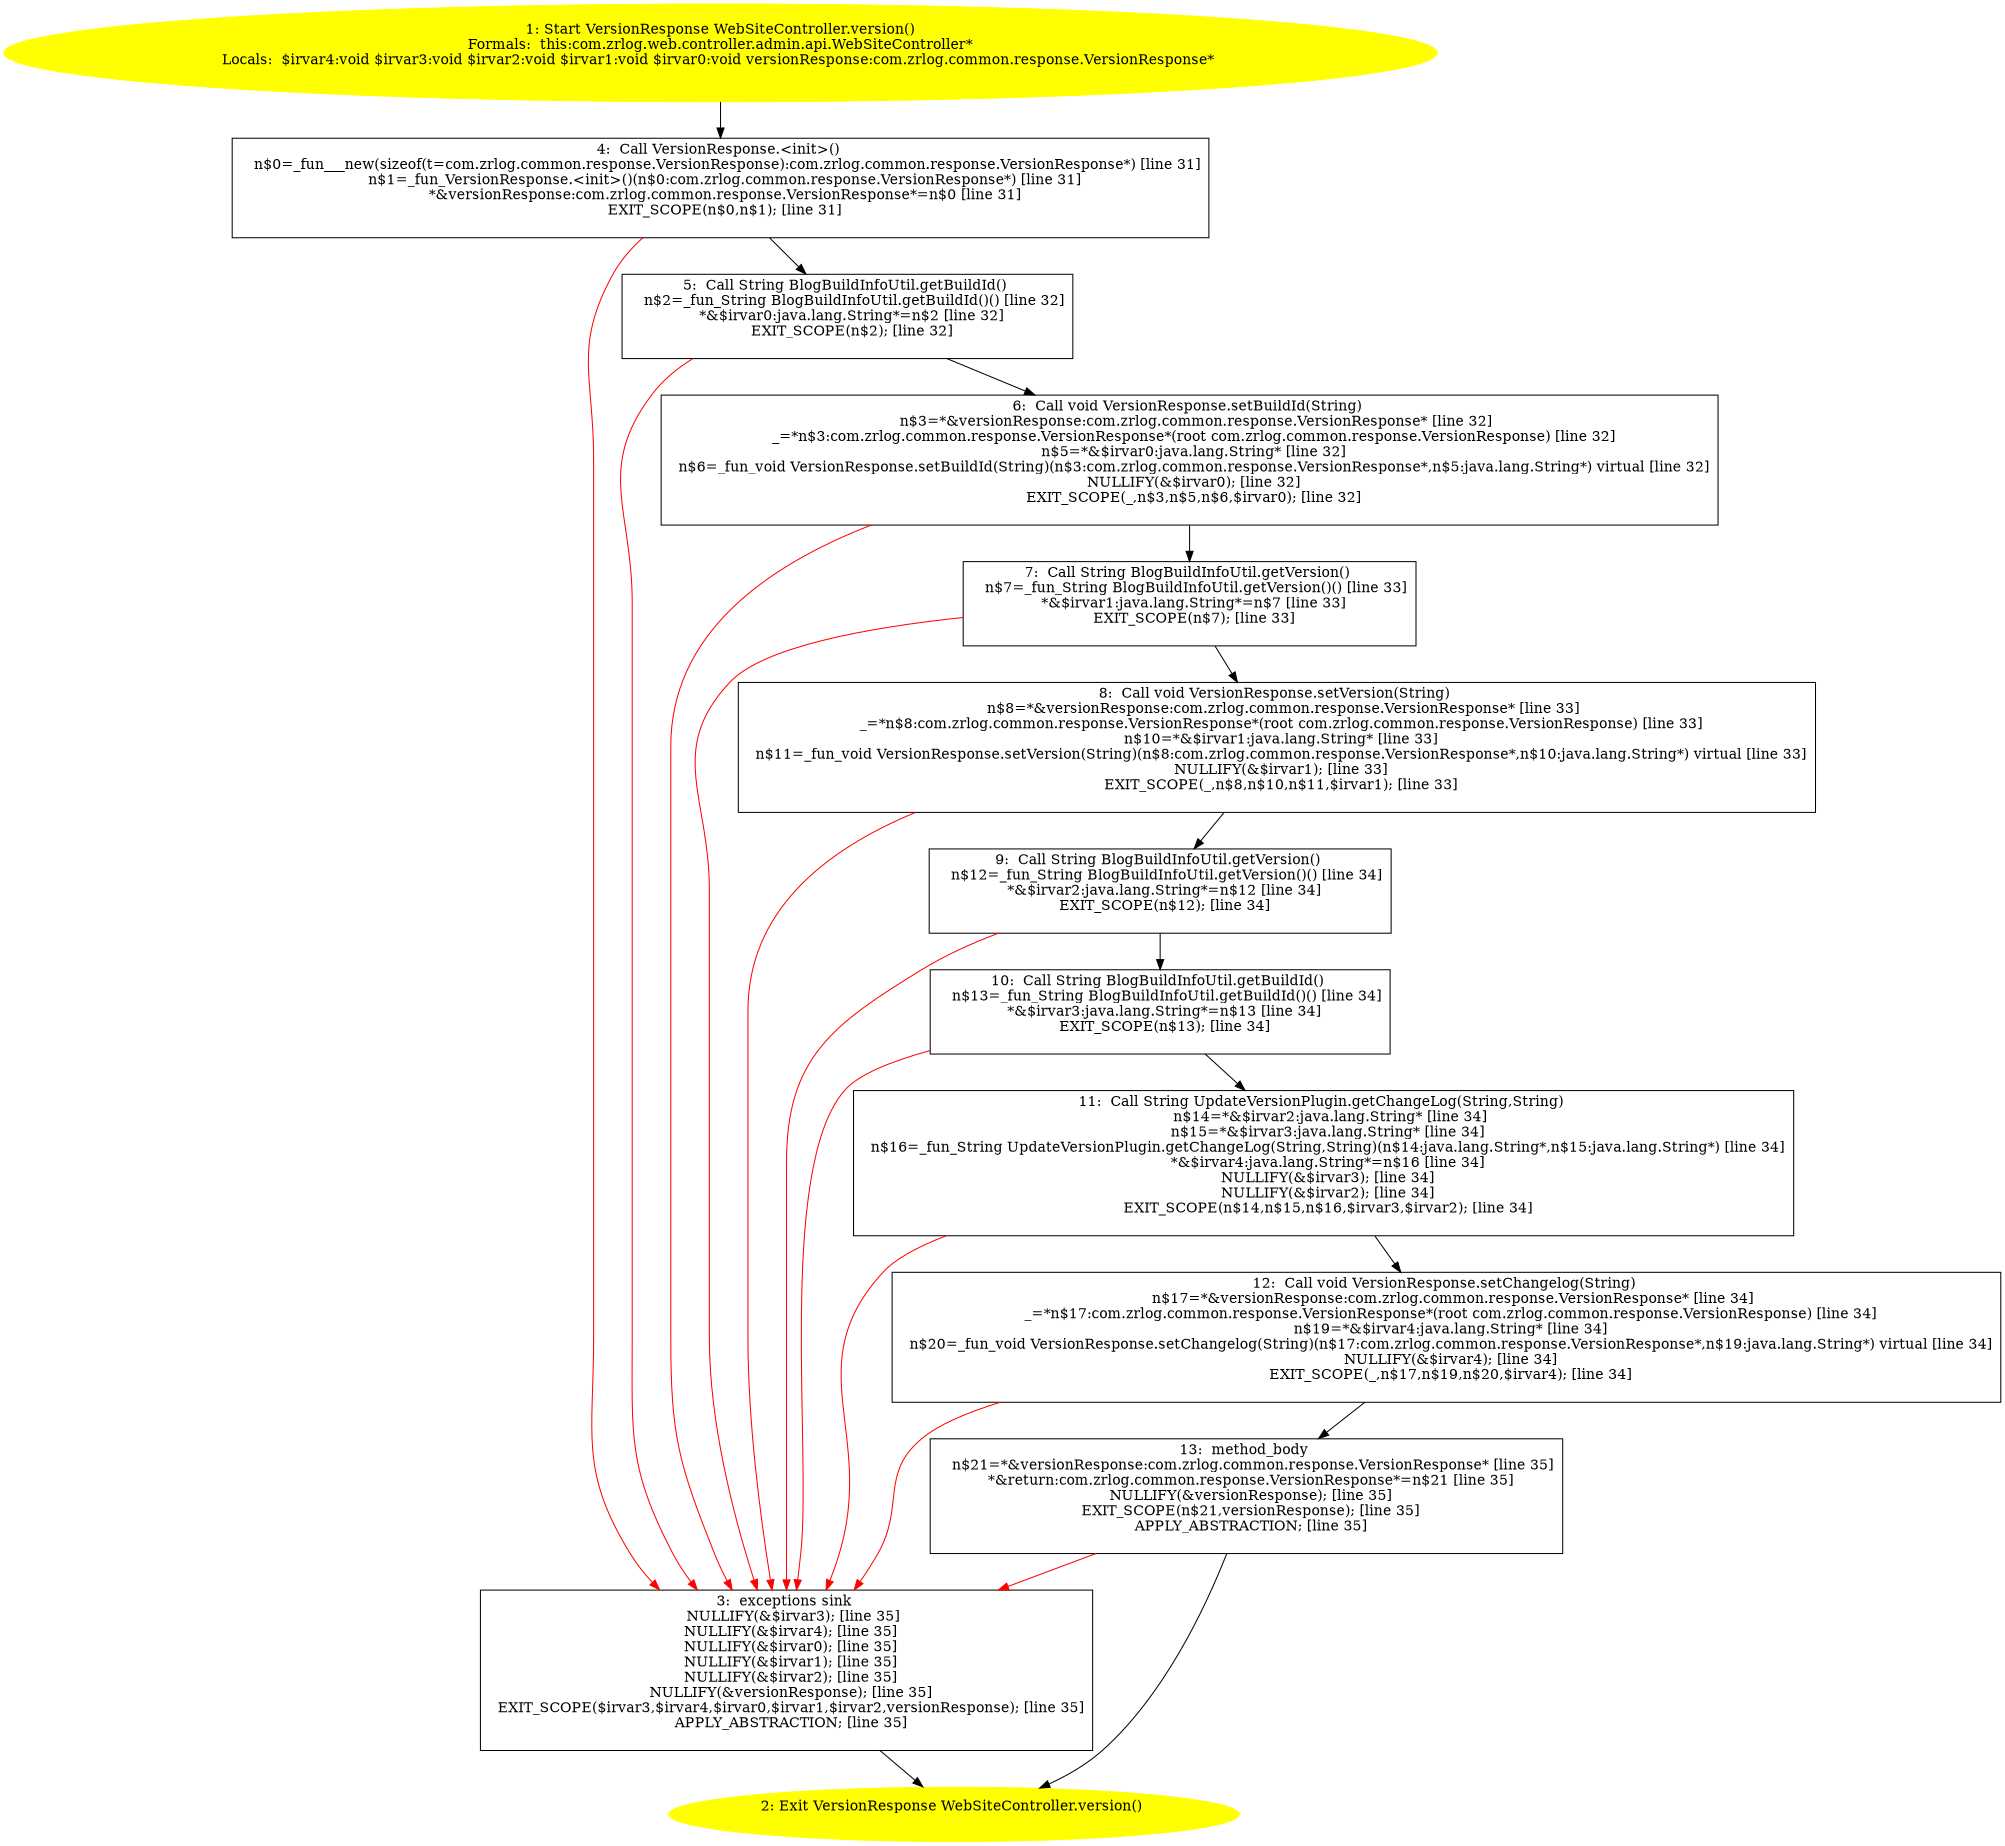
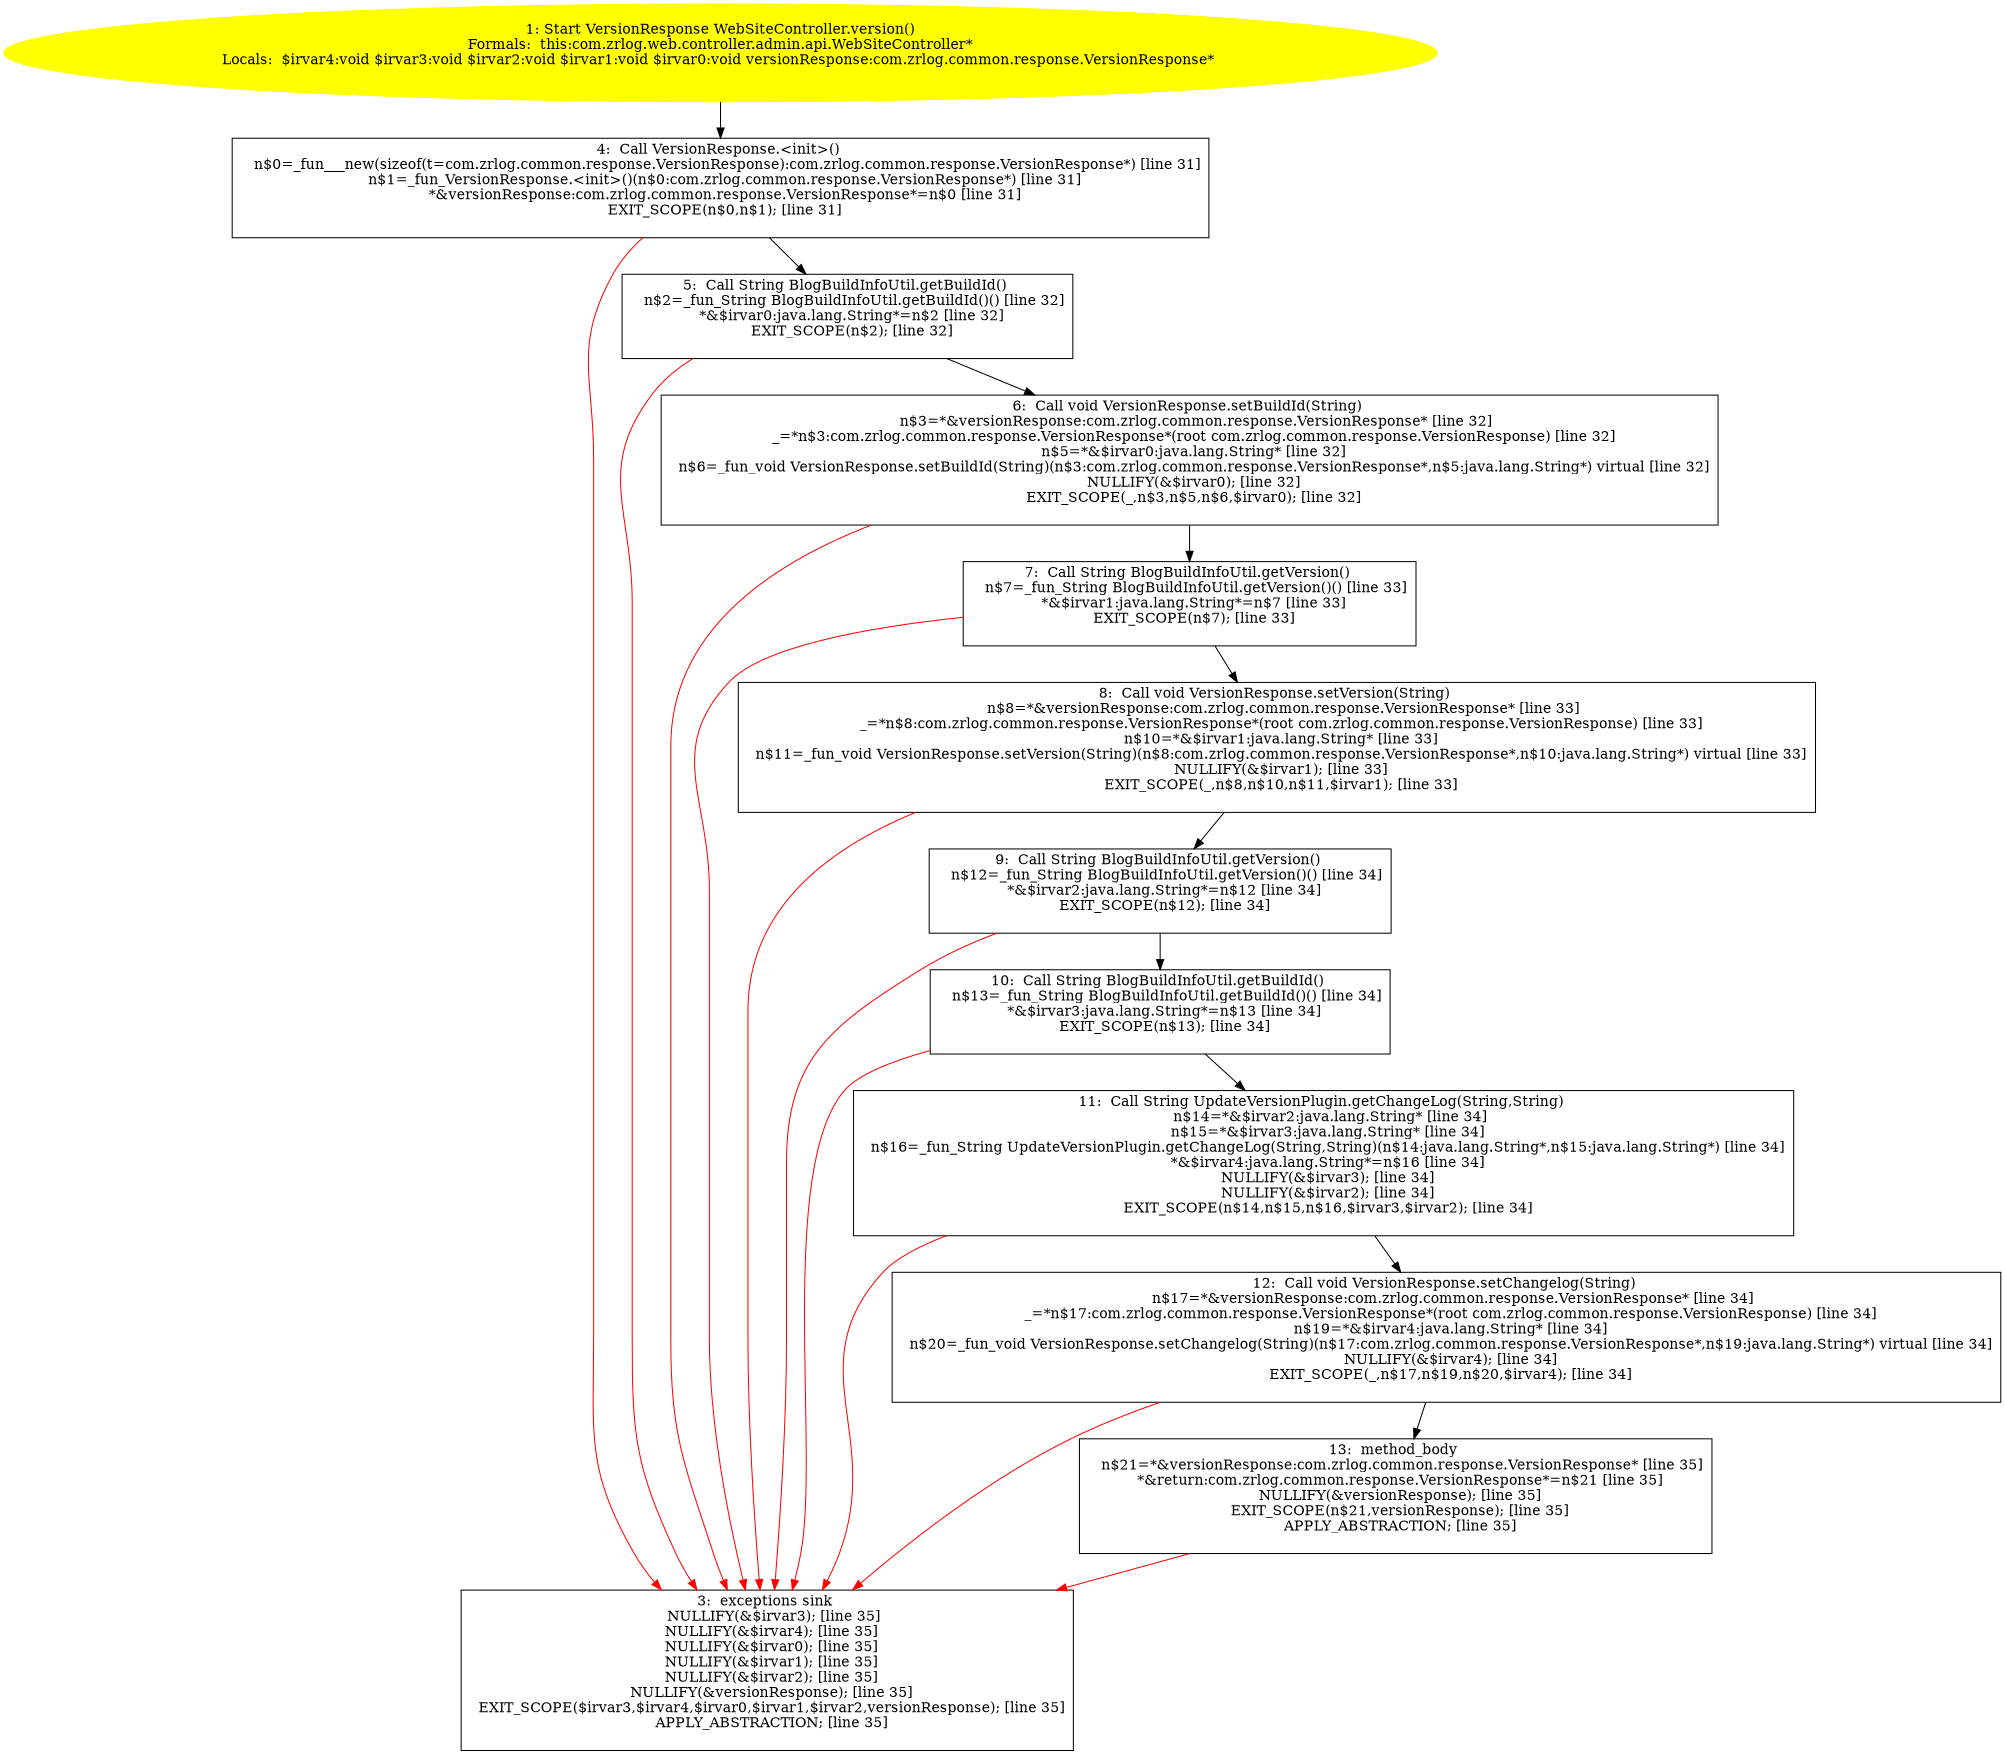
node "2: Exit VersionResponse WebSiteController.version()": removed
